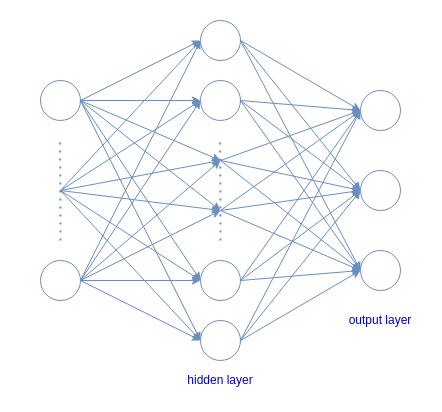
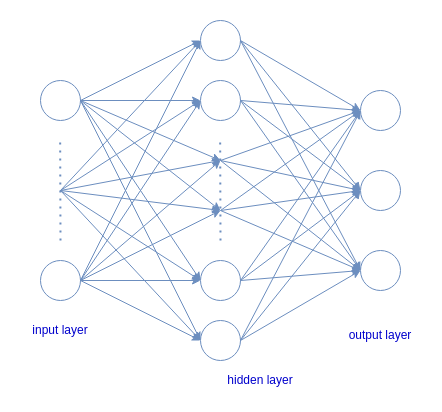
node "output layer": moved (381, 321) -> (381, 336)
node "input layer": added
node "hidden layer": moved (221, 381) -> (261, 381)
